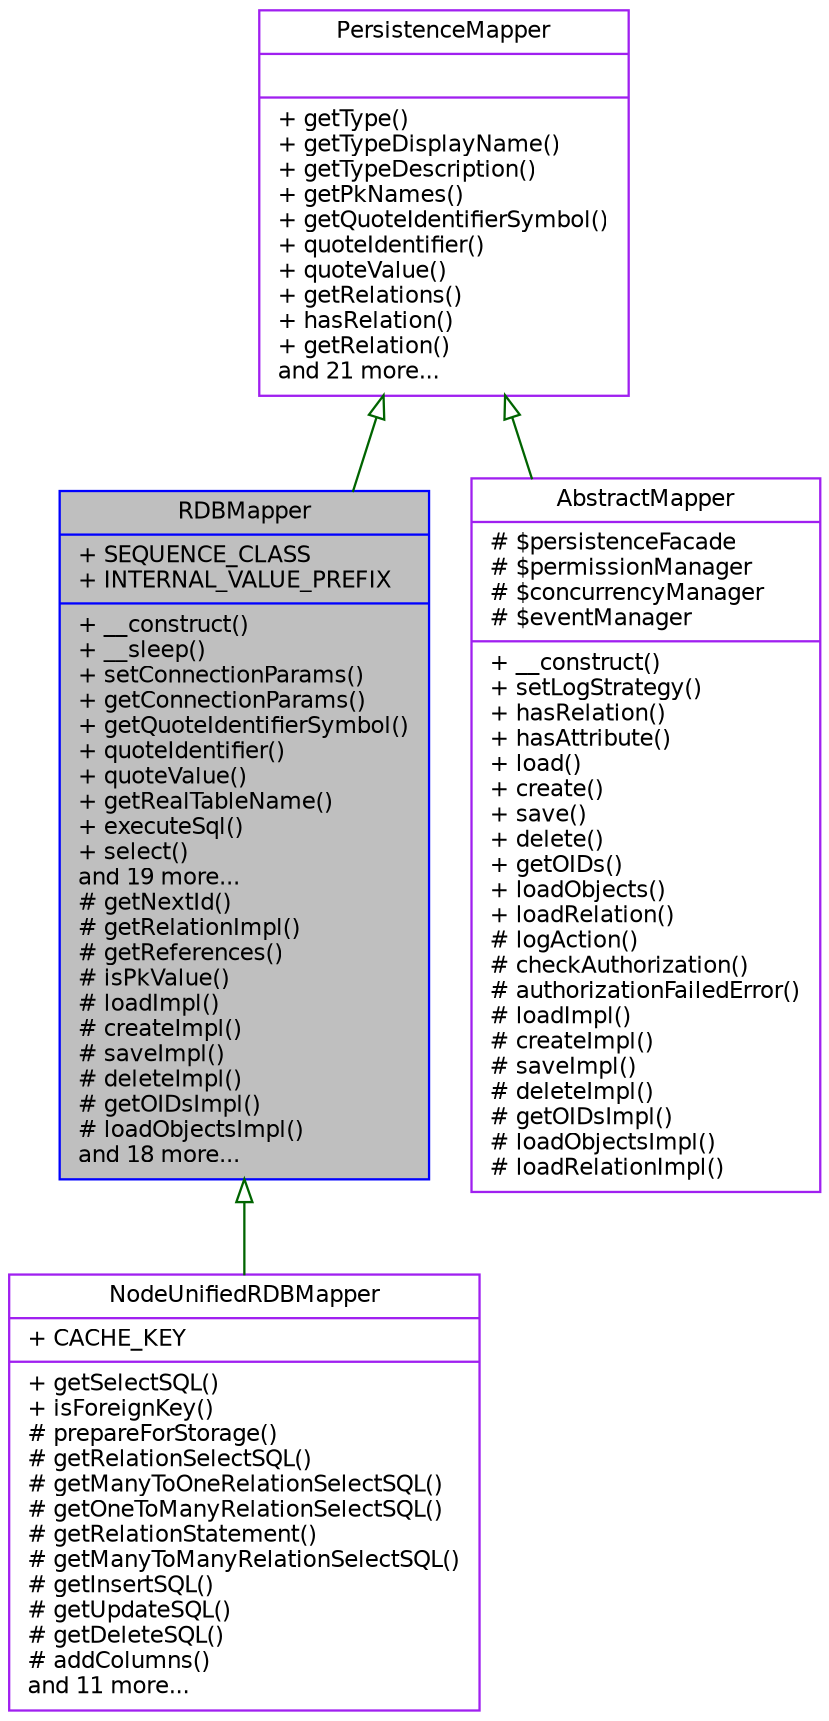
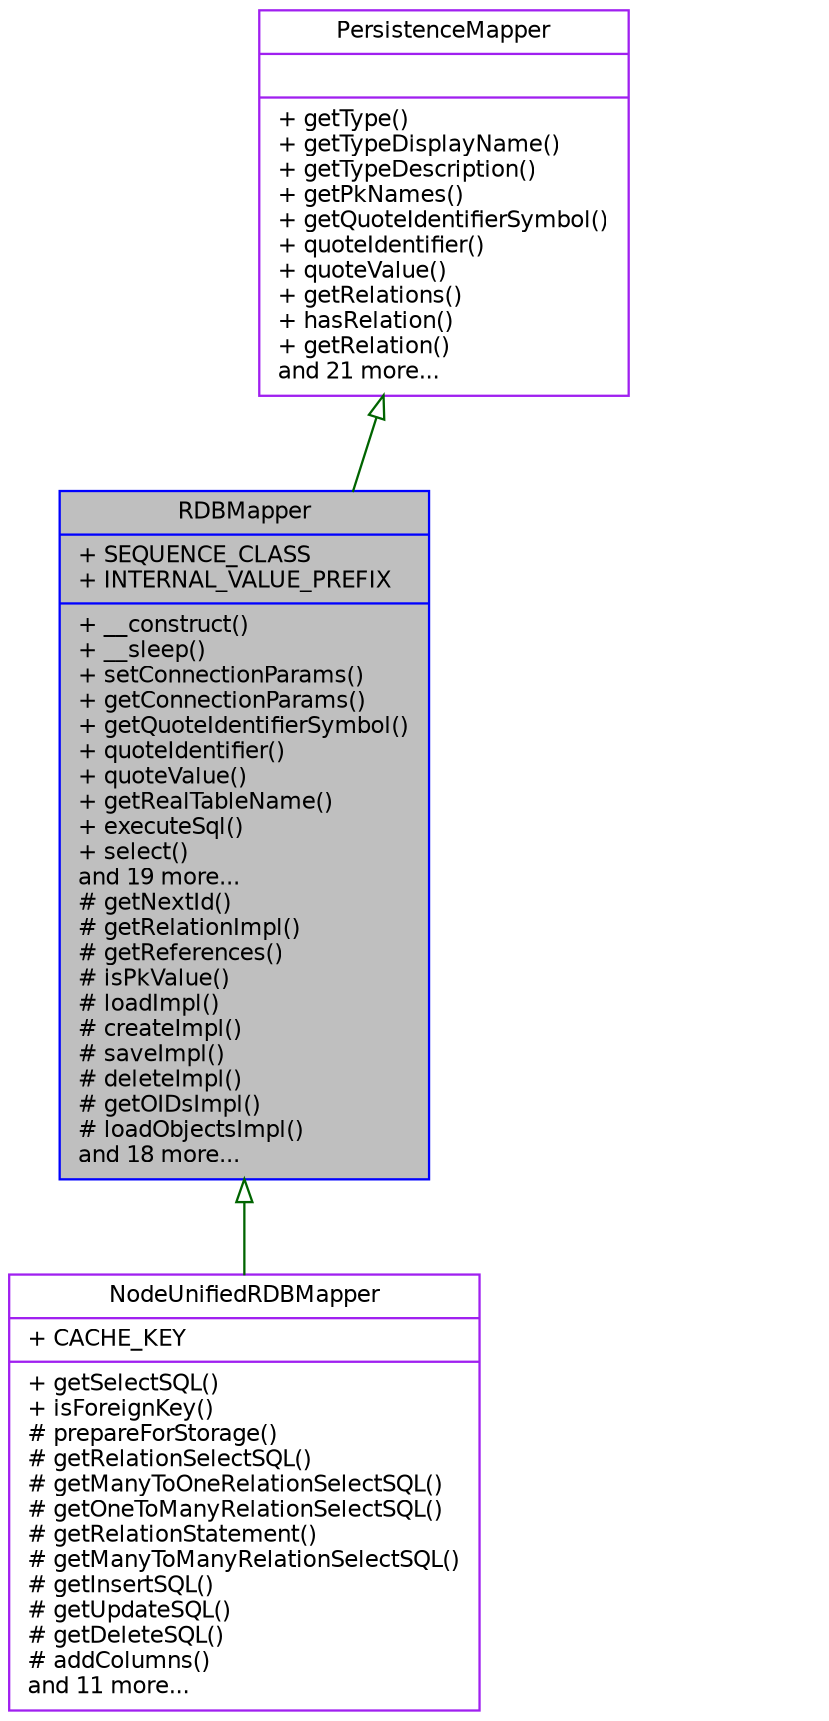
node "AbstractMapper": removed
